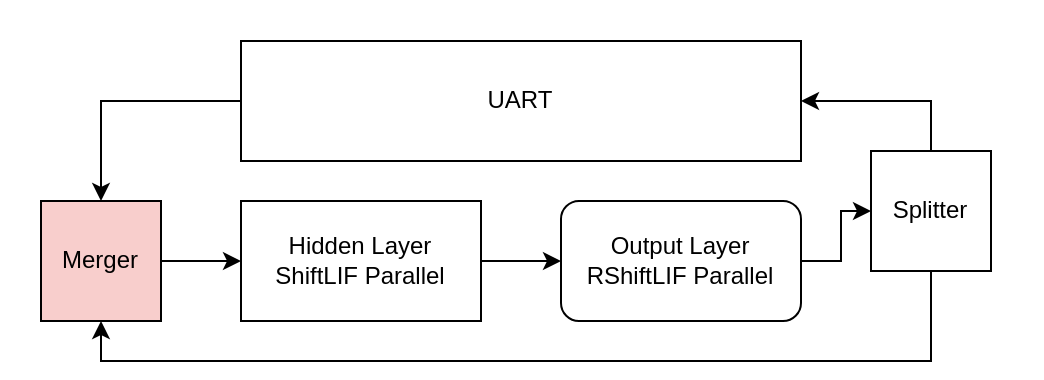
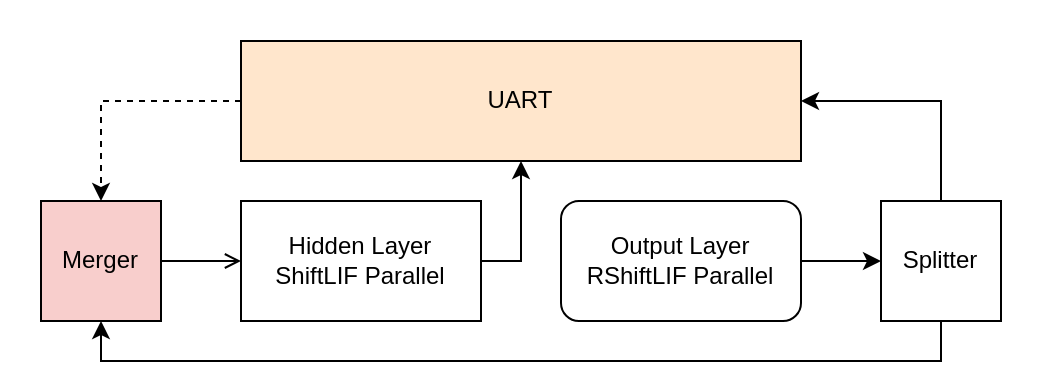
edge "UART" -> "Merger": style solid -> dashed
node "UART": fillcolor #ffffff -> #ffe6cc
node "Splitter": moved (931, 211) -> (941, 261)
edge "Merger" -> "Hidden Layer ShiftLIF Parallel": arrowhead classic -> open
edge "Hidden Layer ShiftLIF Parallel" -> "Output Layer RShiftLIF Parallel": now "Hidden Layer ShiftLIF Parallel" -> "UART"
